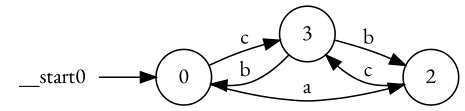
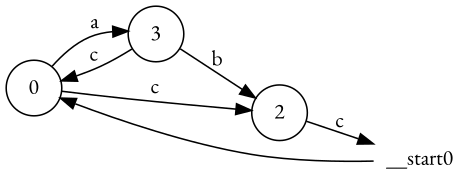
edge "0" -> "3": label "c" -> "a"
edge "3" -> "0": label "b" -> "c"
edge "2" -> "3": now "2" -> "__start0"
edge "0" -> "2": label "a" -> "c"
